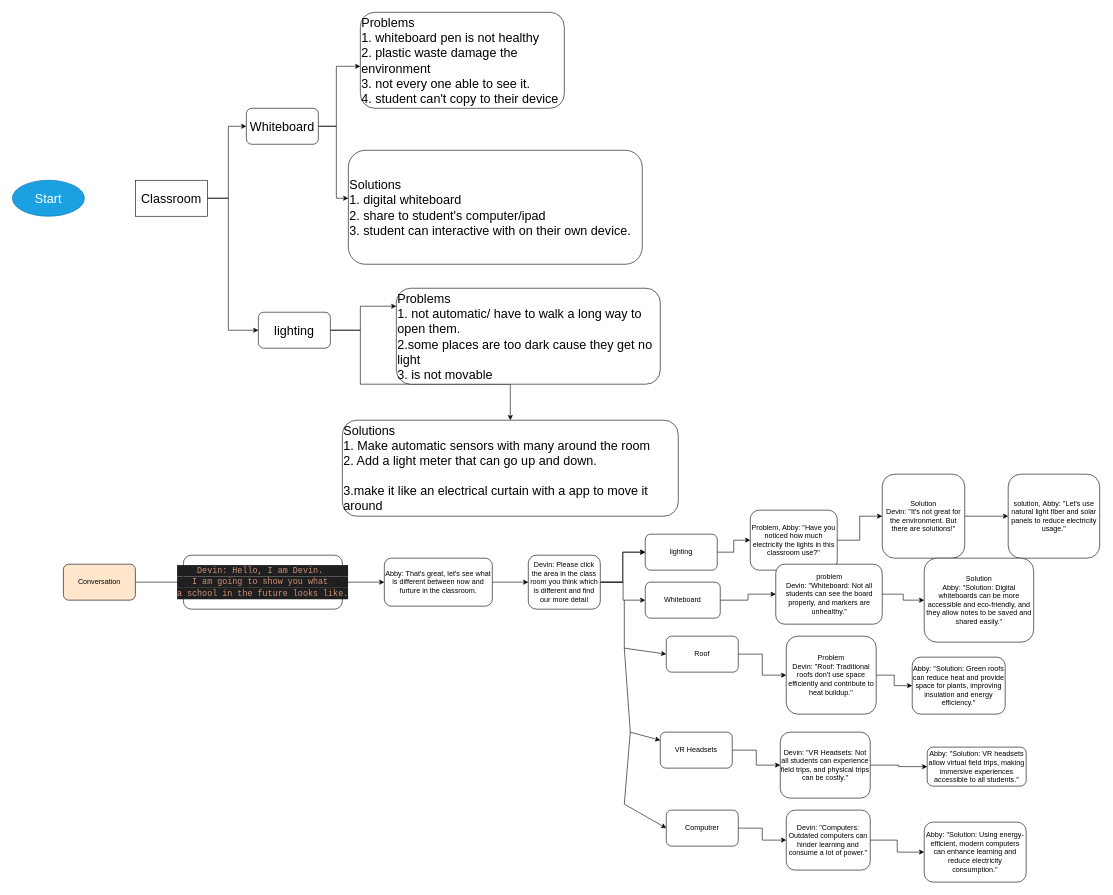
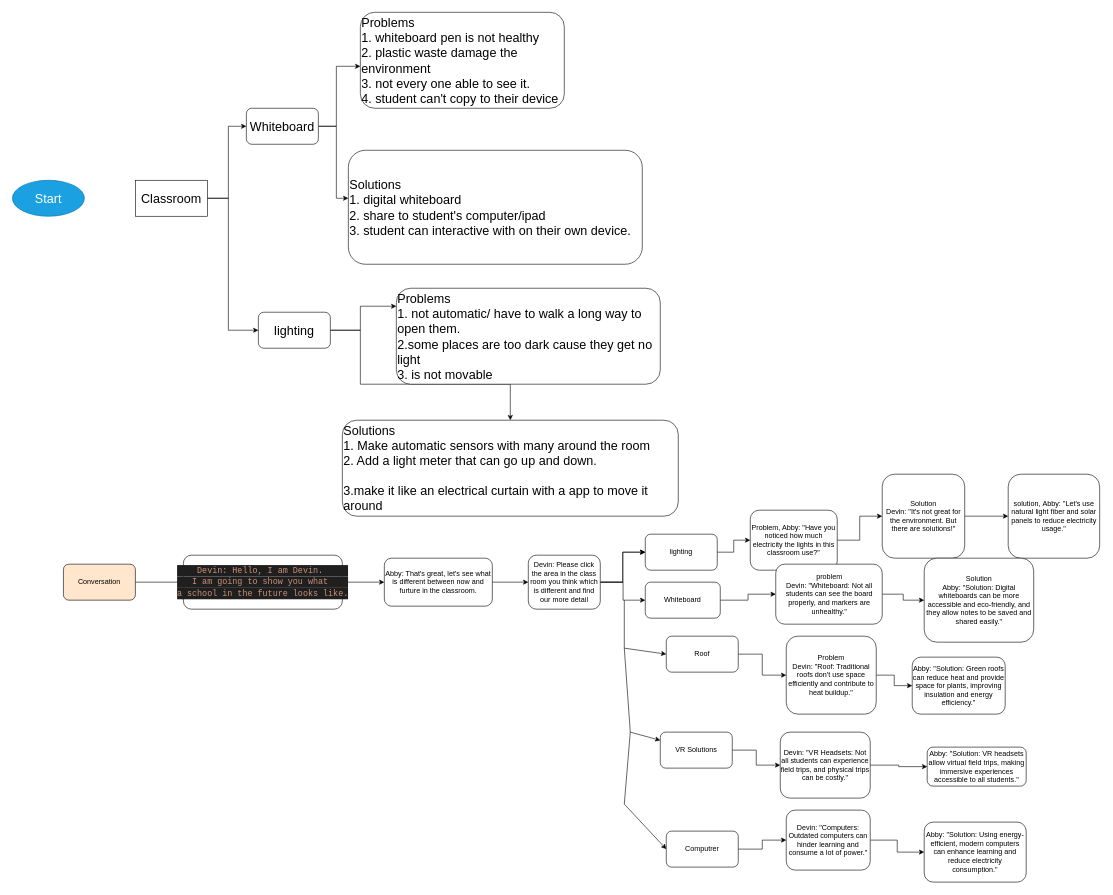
node "VR Headsets": label "VR Headsets" -> "VR Solutions"
node "Computrer": moved (702, 828) -> (702, 849)
